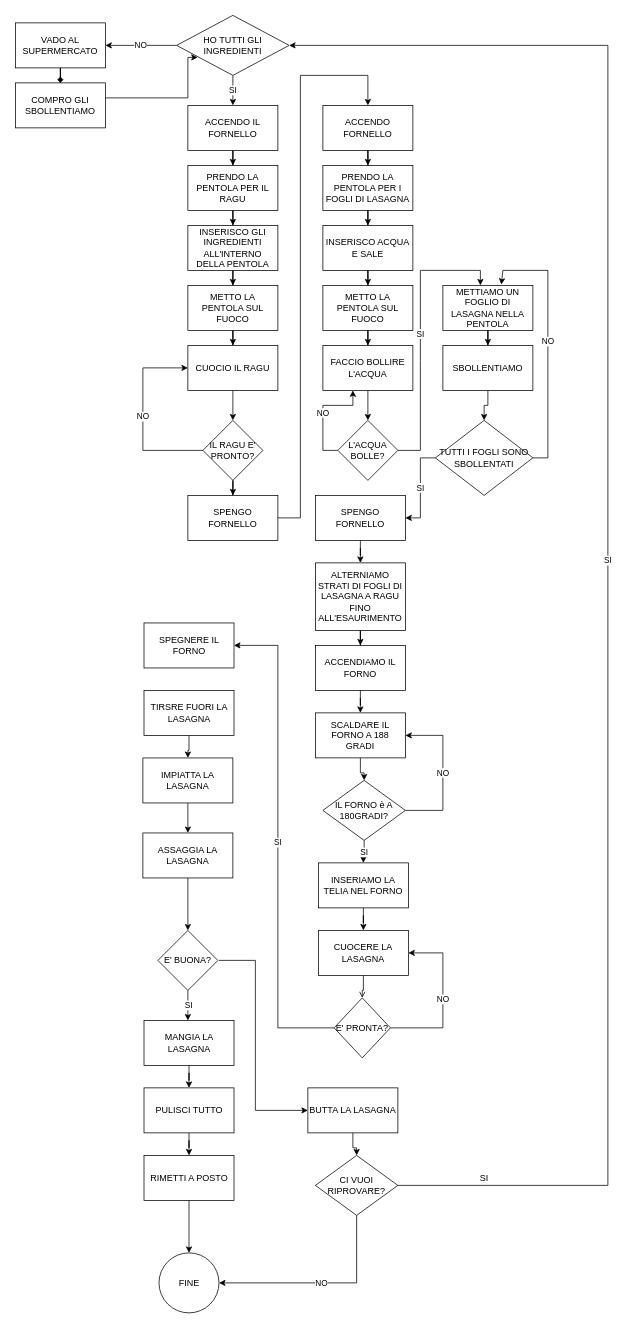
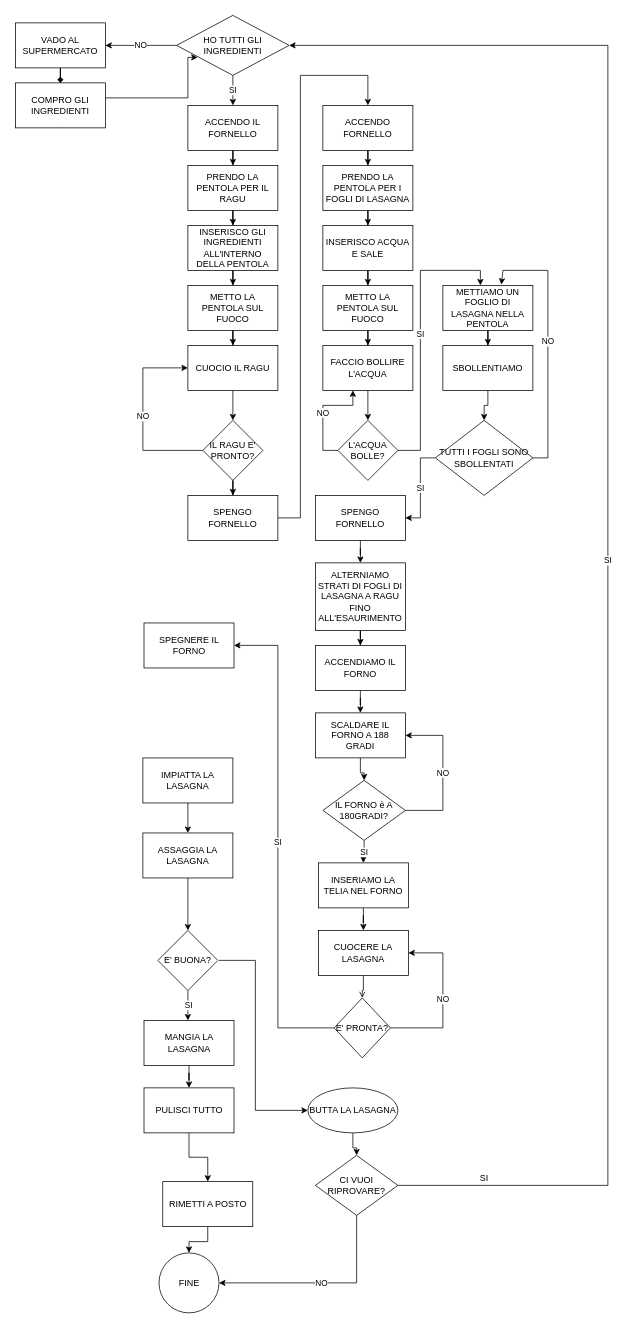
node "COMPRO GLI SBOLLENTIAMO": label "COMPRO GLI SBOLLENTIAMO" -> "COMPRO GLI INGREDIENTI"
node "TIRSRE FUORI LA LASAGNA": removed
edge "TIRSRE FUORI LA LASAGNA" -> "IMPIATTA LA LASAGNA": removed
node "BUTTA LA LASAGNA": shape rectangle -> ellipse
node "RIMETTI A POSTO": moved (189, 1178) -> (208, 1204)
